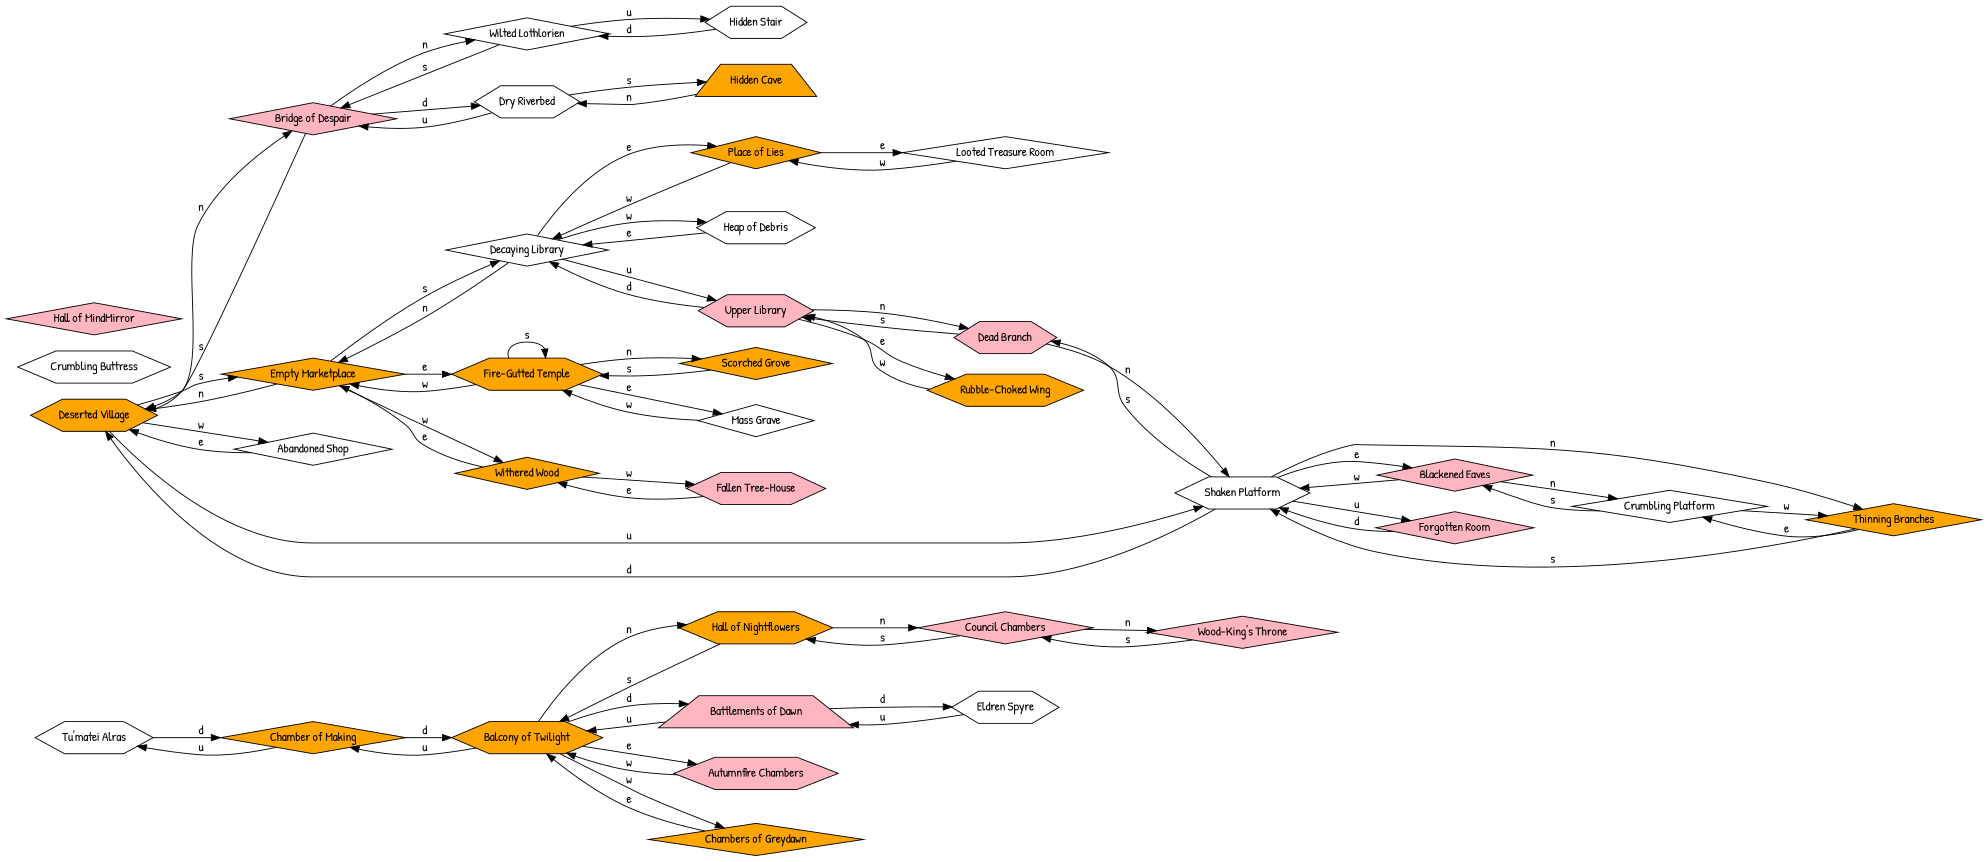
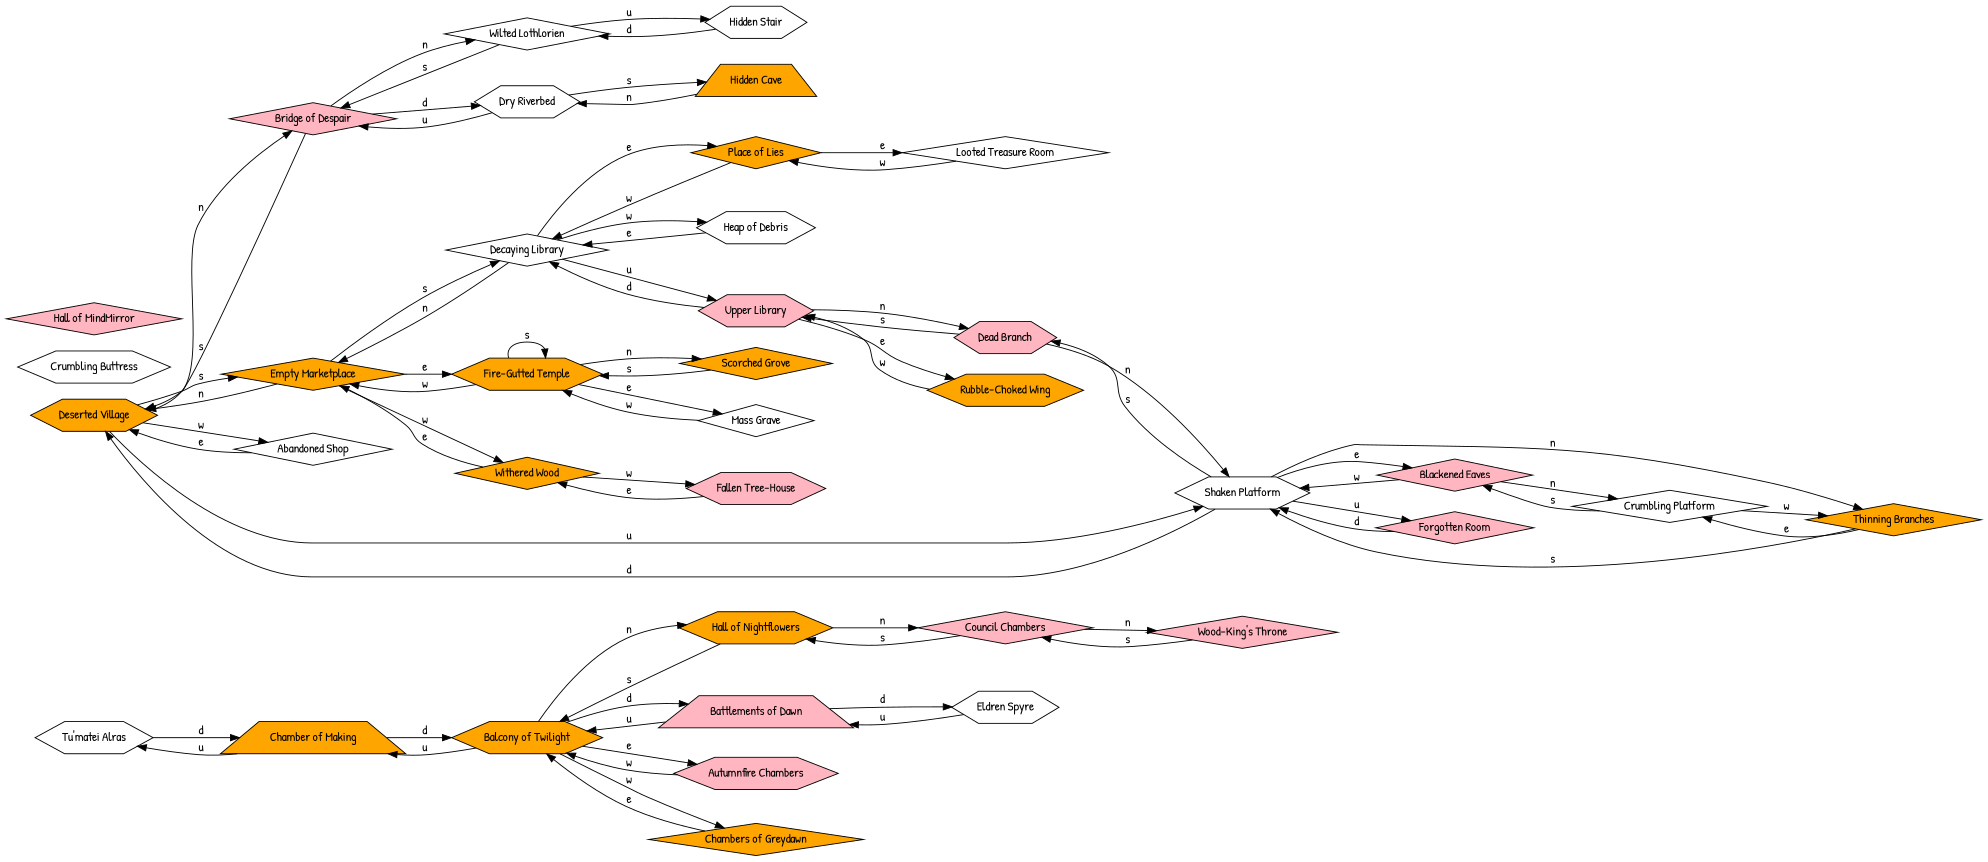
node "Chamber of Making": shape diamond -> trapezium
